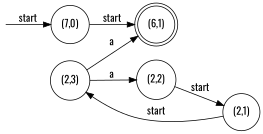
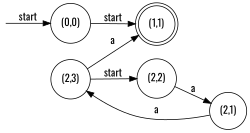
node "(7,0)": label "(7,0)" -> "(0,0)"
node "(6,1)": label "(6,1)" -> "(1,1)"
edge "(2,3)" -> "(2,2)": label "a" -> "start"
edge "(2,2)" -> "(2,1)": label "start" -> "a"
edge "(2,1)" -> "(2,3)": label "start" -> "a"
